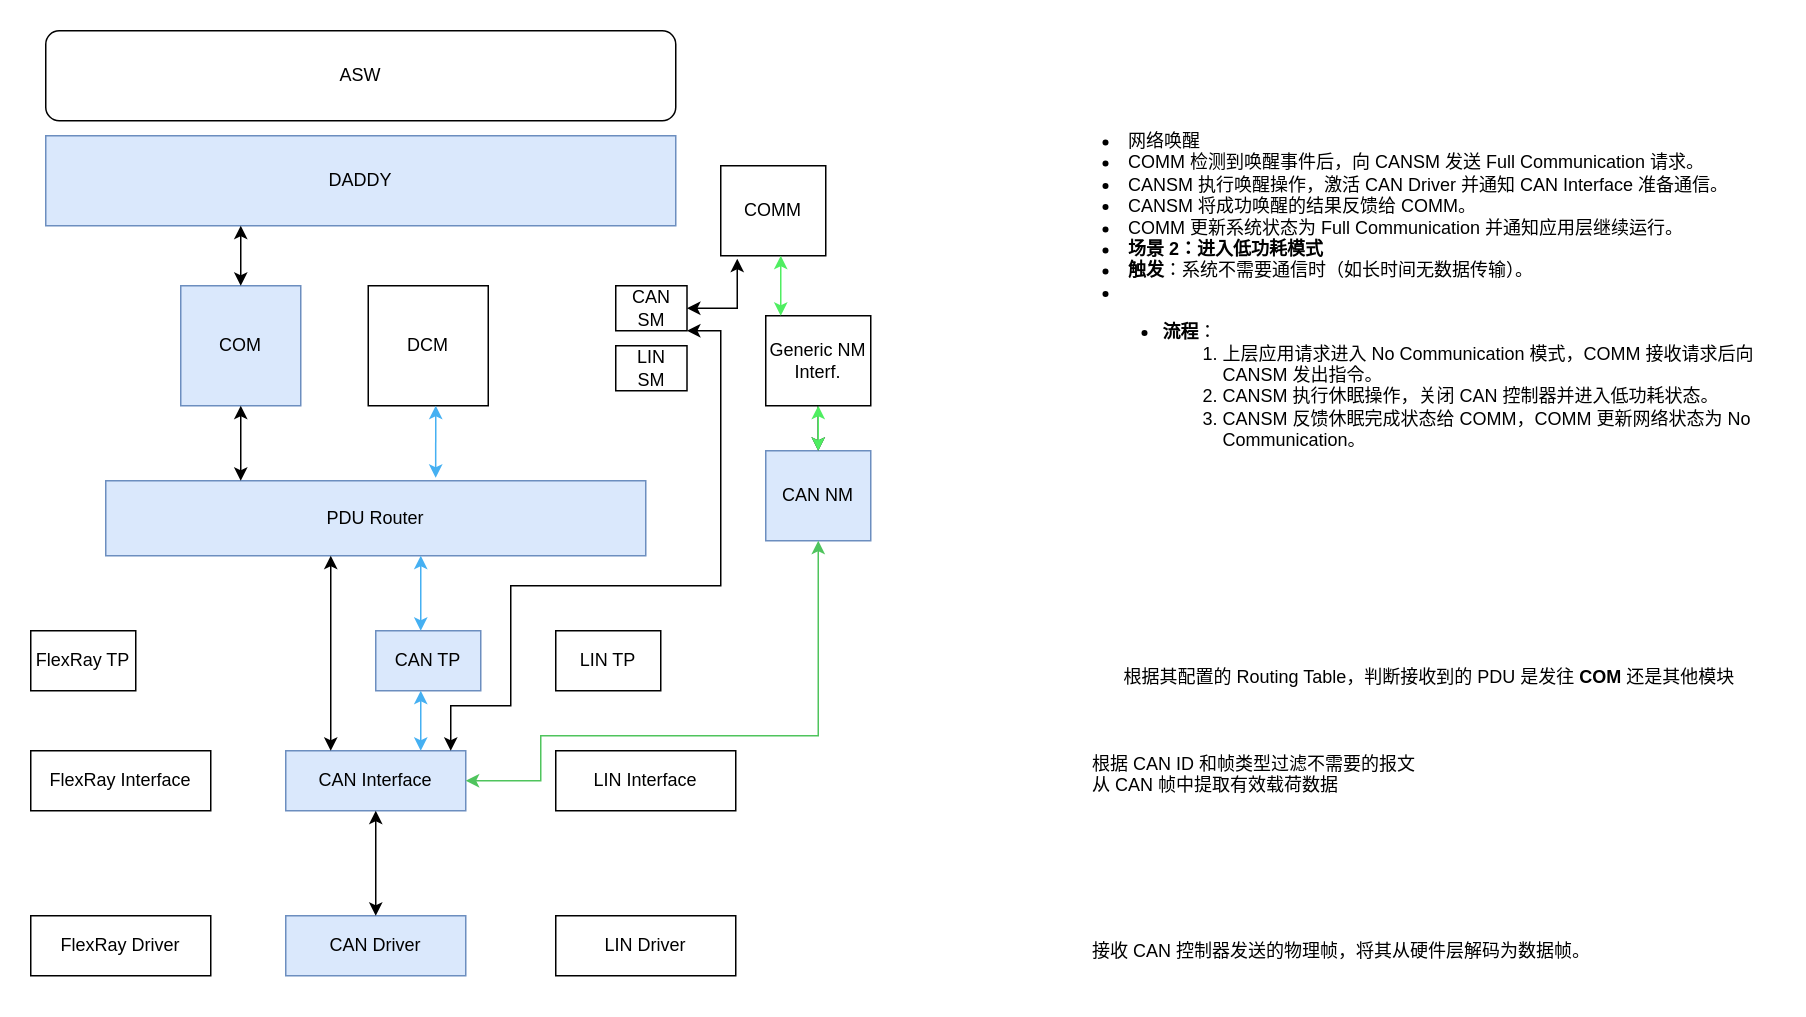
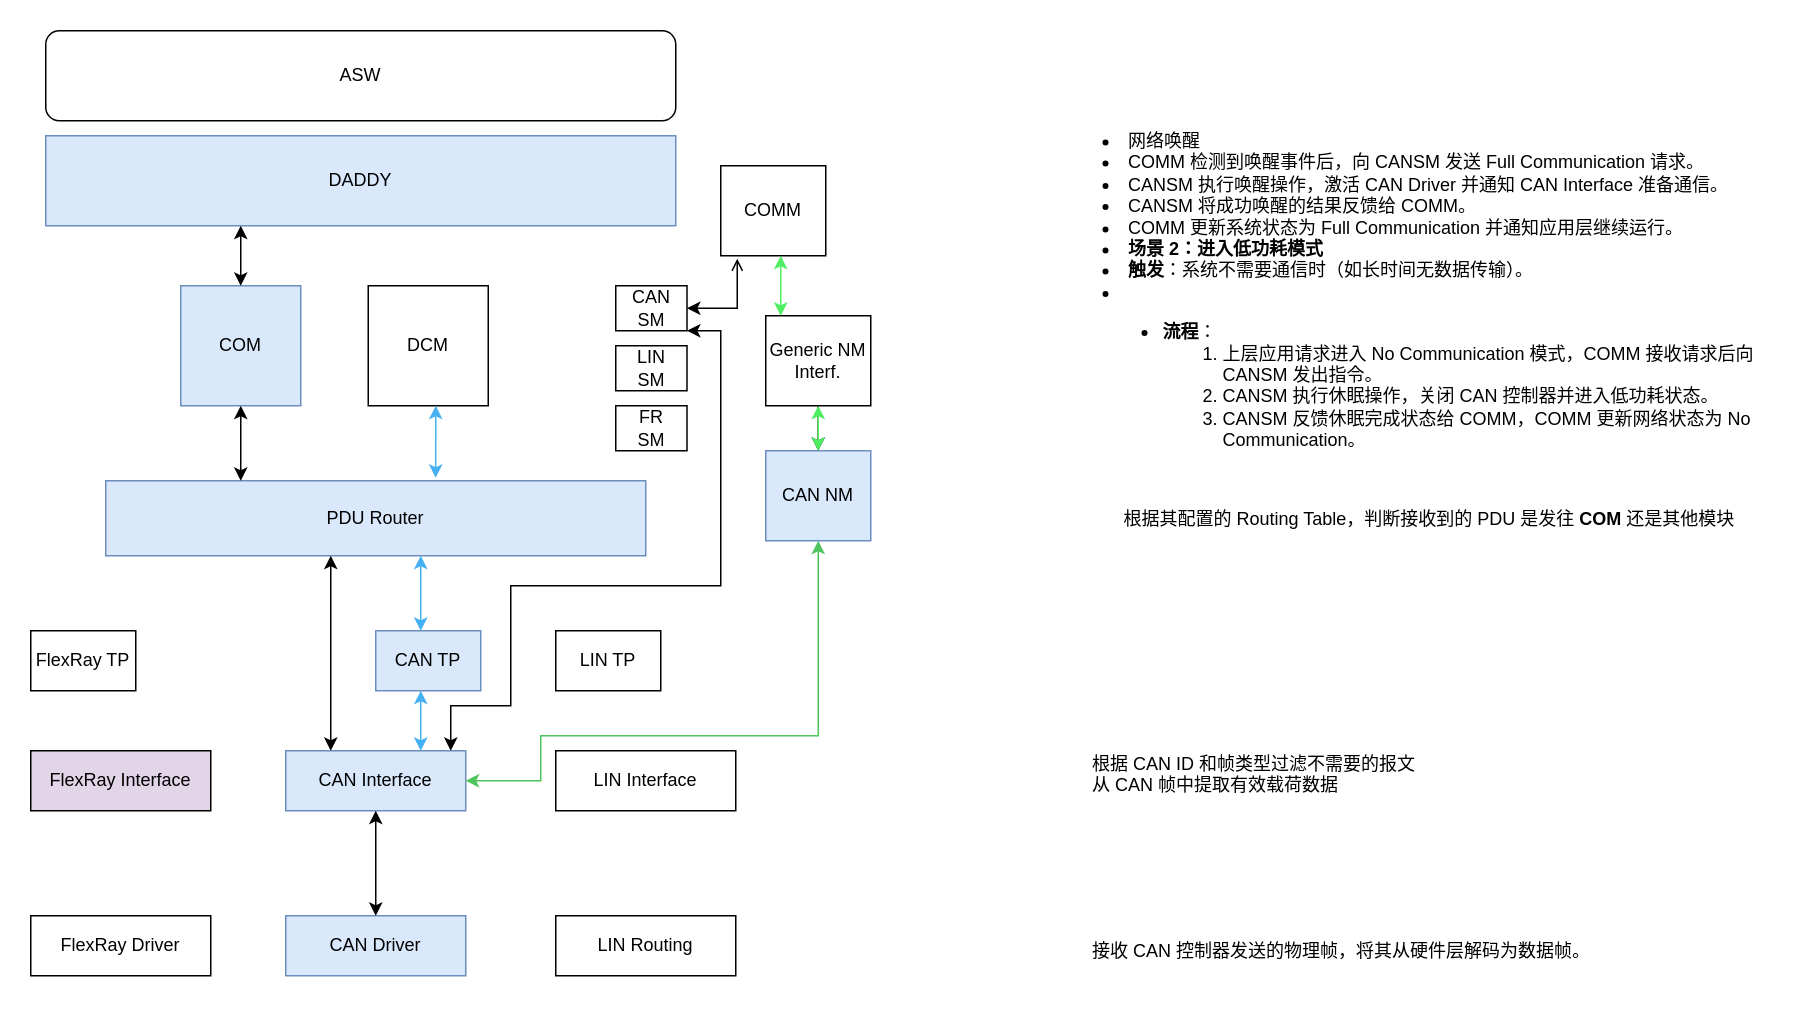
edge "COMM" -- "CAN SM": arrowhead classic -> open
node "FR SM": added
node "根据其配置的 Routing Table，判断接收到的 PDU 是发往 COM 还是其他模块": moved (1448, 683) -> (1448, 526)
node "FlexRay Interface": fillcolor #ffffff -> #e1d5e7
node "LIN Driver": label "LIN Driver" -> "LIN Routing"
